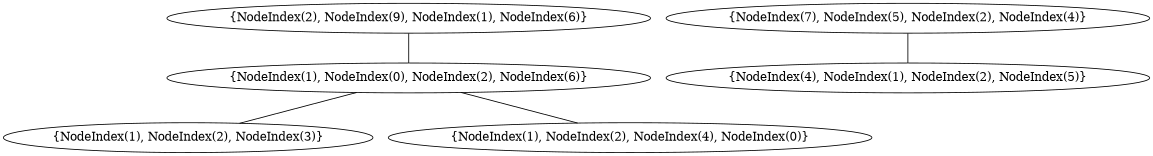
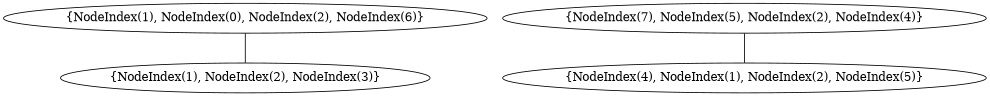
node "{NodeIndex(2), NodeIndex(9), NodeIndex(1), NodeIndex(6)}": removed
node "{NodeIndex(1), NodeIndex(2), NodeIndex(4), NodeIndex(0)}": removed
